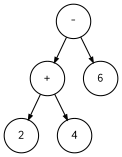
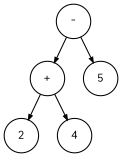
node "6": label "6" -> "5"
